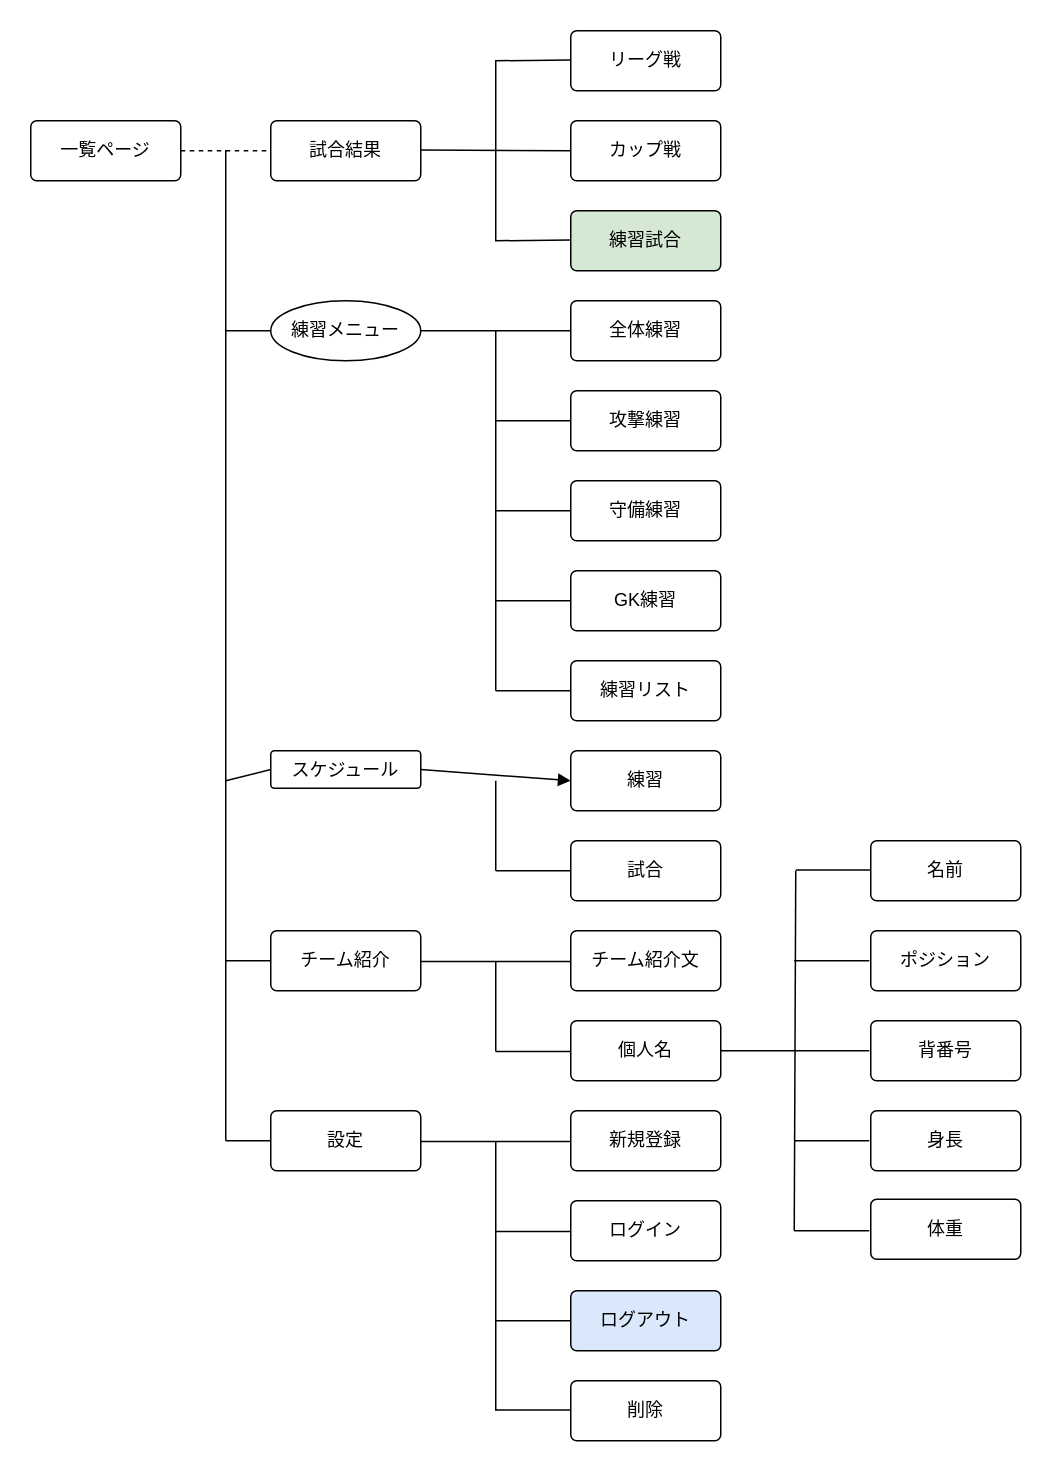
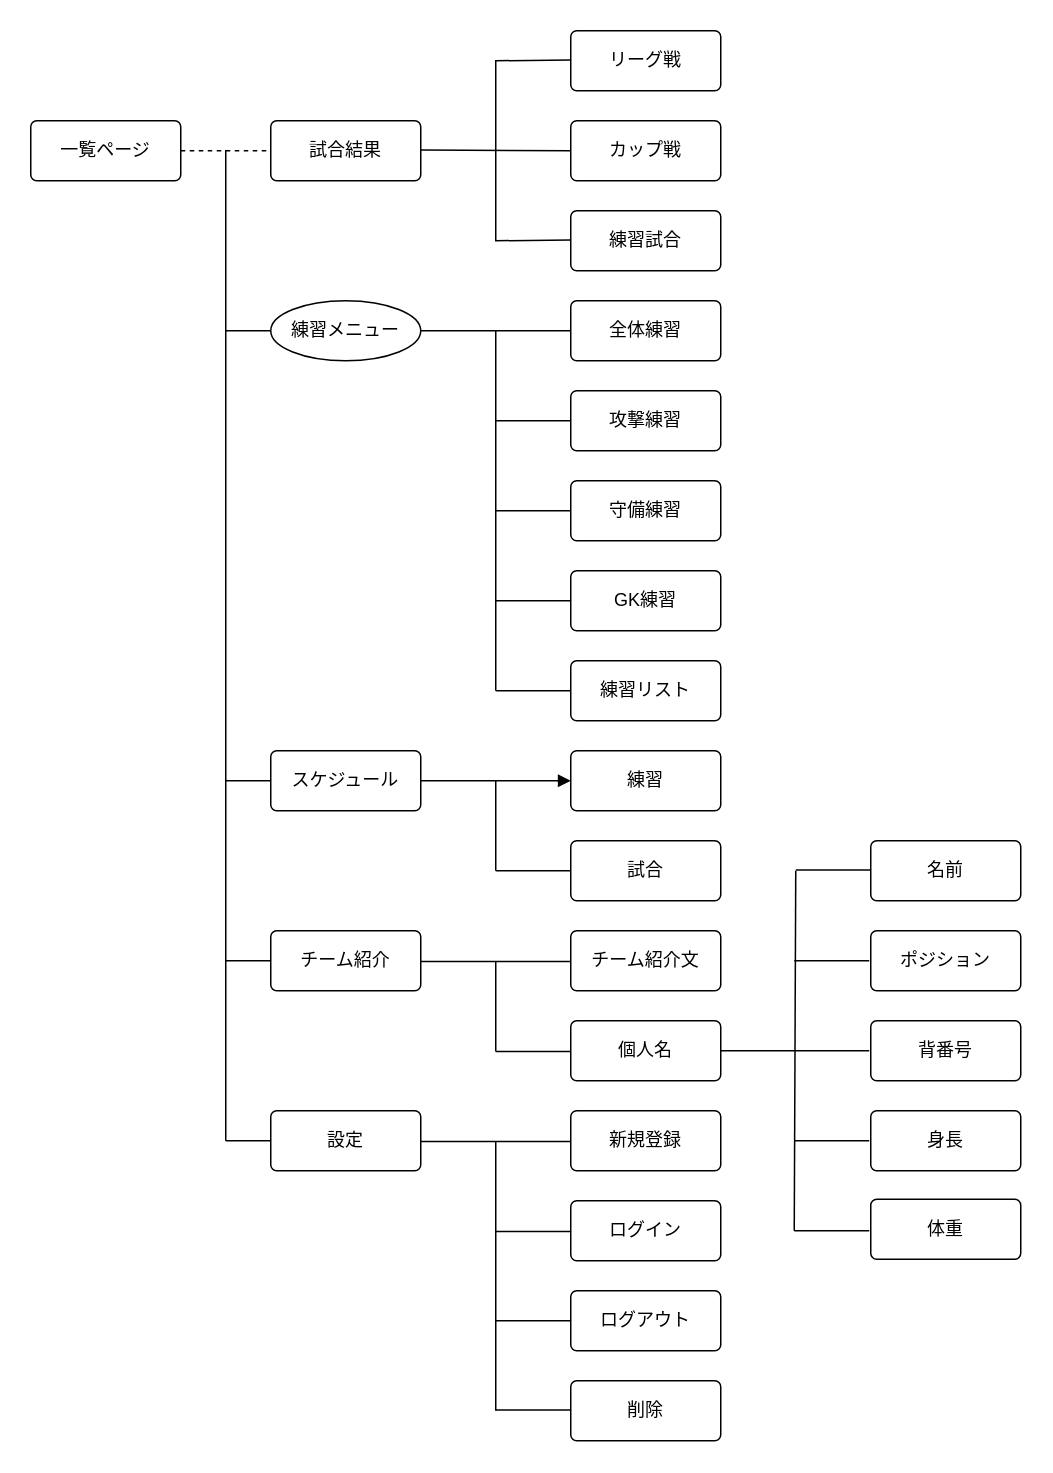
node "練習試合": fillcolor #d5e8d4 -> #ffffff
node "スケジュール": size 150x38 -> 150x60
node "ログアウト": fillcolor #dae8fc -> #ffffff
